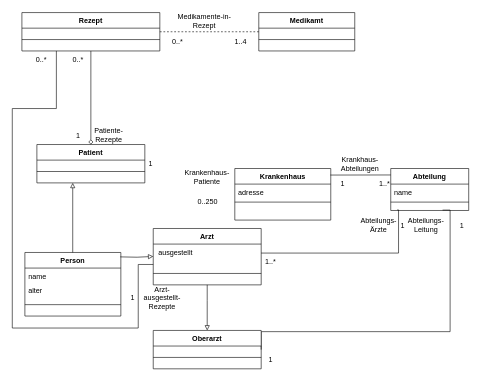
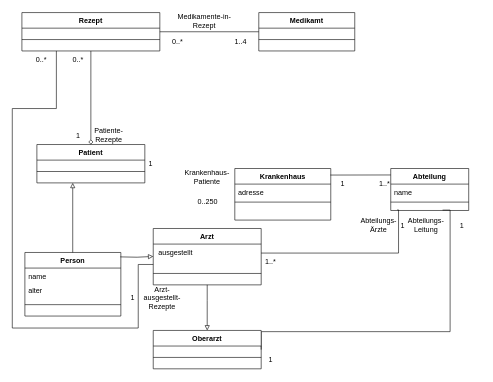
edge "Rezept" -- "Medikamt": style dashed -> solid
node "Krankhaus-Abteilungen": removed
